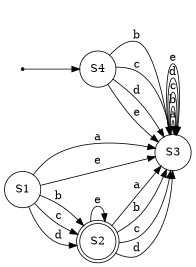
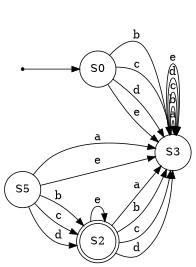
node "S4": label "S4" -> "S0"
node "S1": label "S1" -> "S5"
